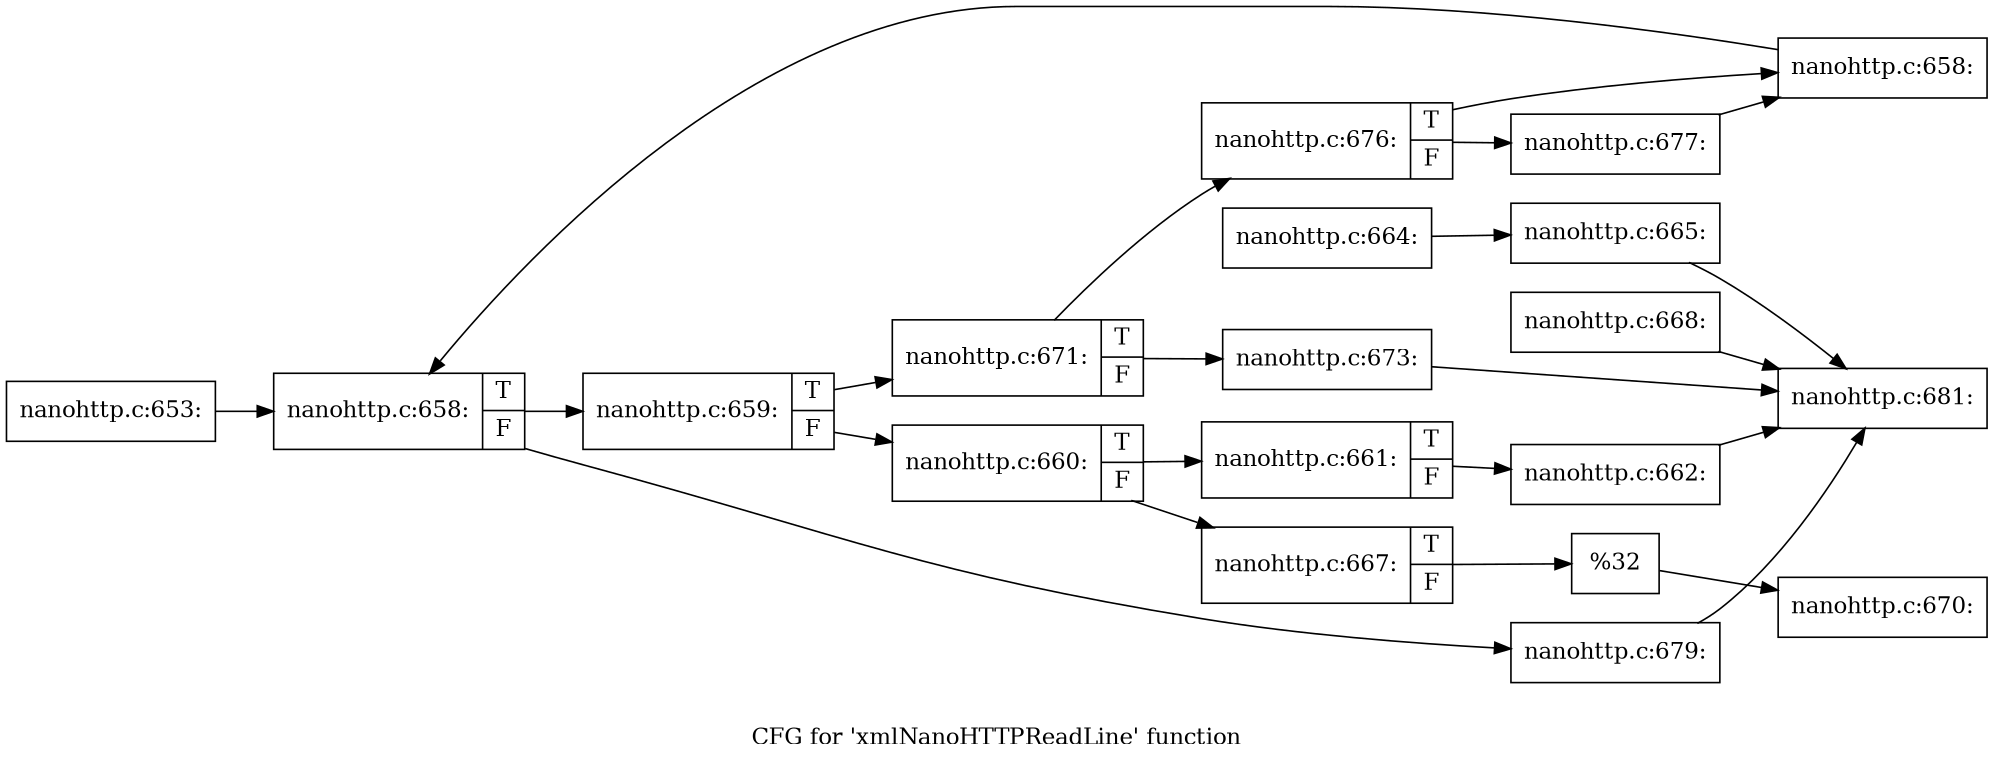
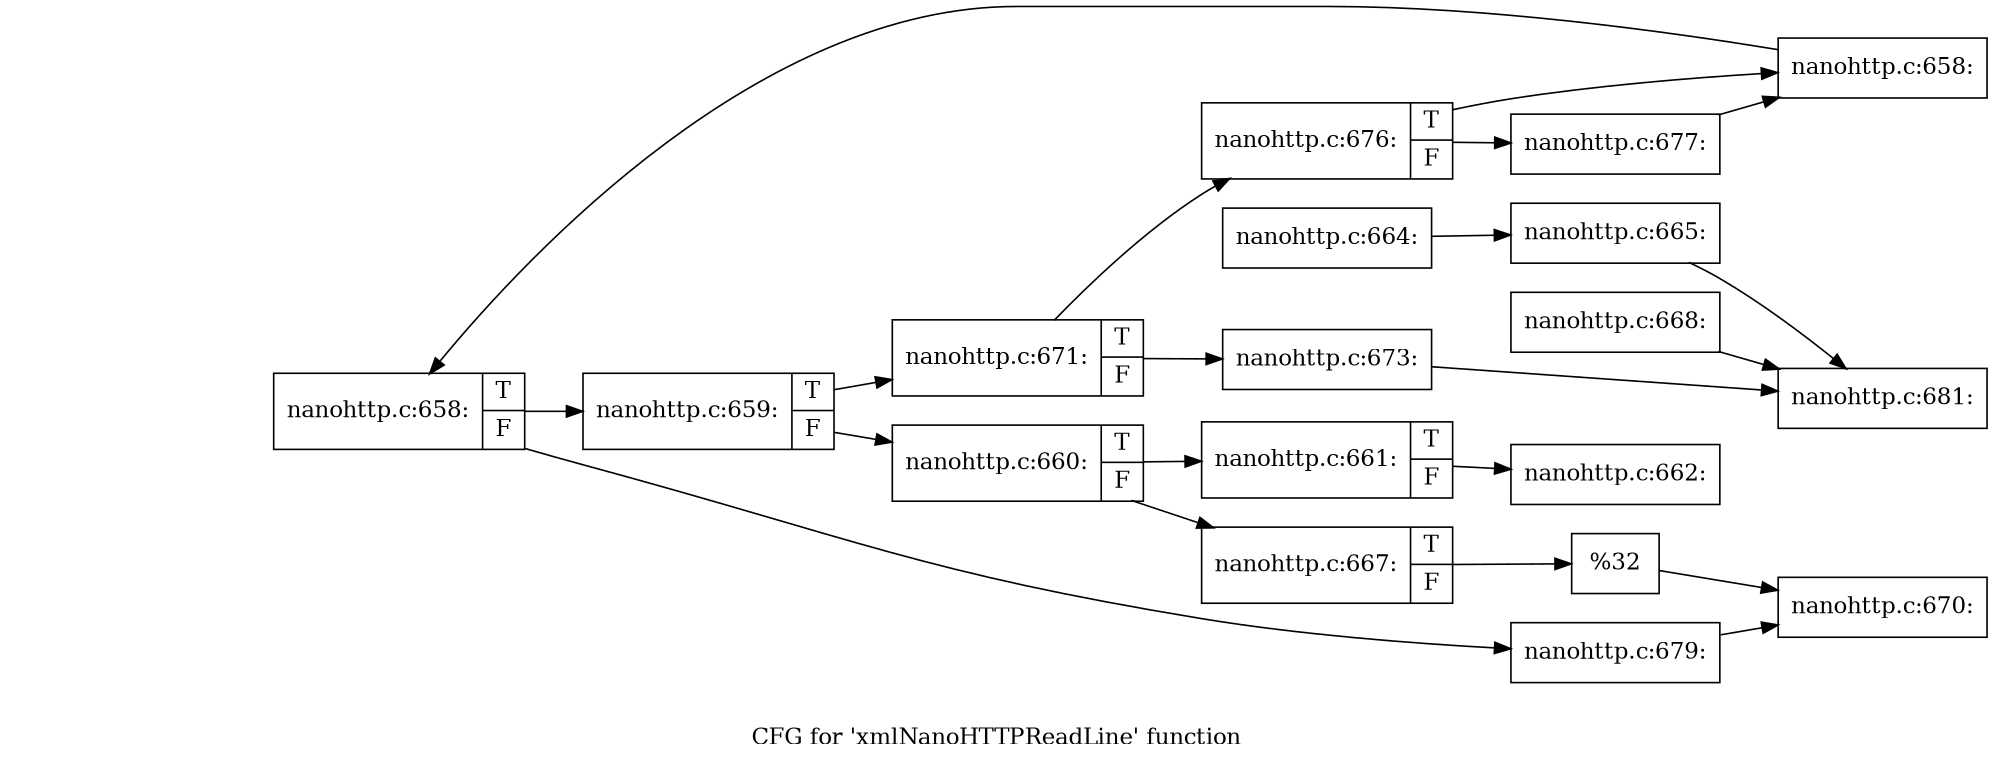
node "nanohttp.c:653:": removed
edge "nanohttp.c:662:" -> "nanohttp.c:681:": removed
edge "nanohttp.c:679:" -> "nanohttp.c:681:": now "nanohttp.c:679:" -> "nanohttp.c:670:"
